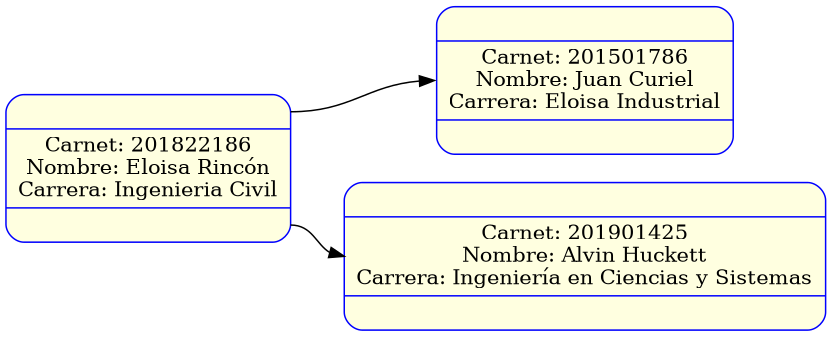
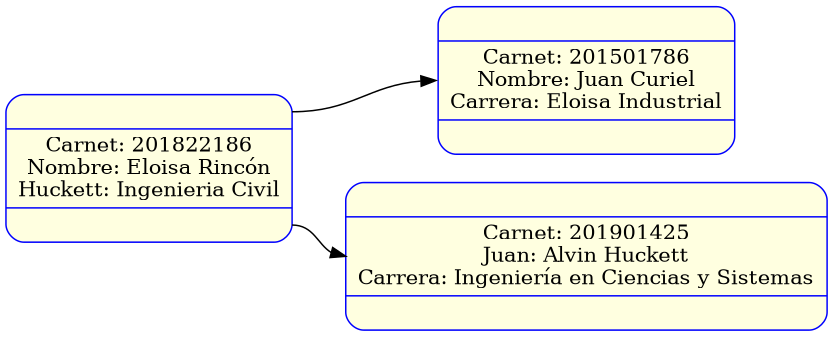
node "Carnet: 201822186": text "Carrera: Ingenieria Civil" -> "Huckett: Ingenieria Civil"
node "Carnet: 201901425": text "Nombre: Alvin Huckett" -> "Juan: Alvin Huckett"
